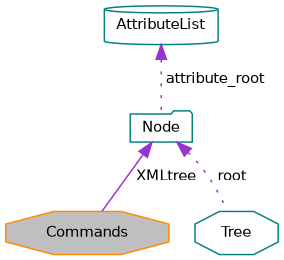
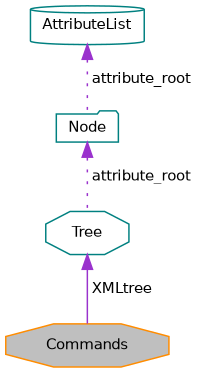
edge "Tree" -> "Node": label " root" -> " attribute_root"
edge "Commands" -> "Node": now "Commands" -> "Tree"
